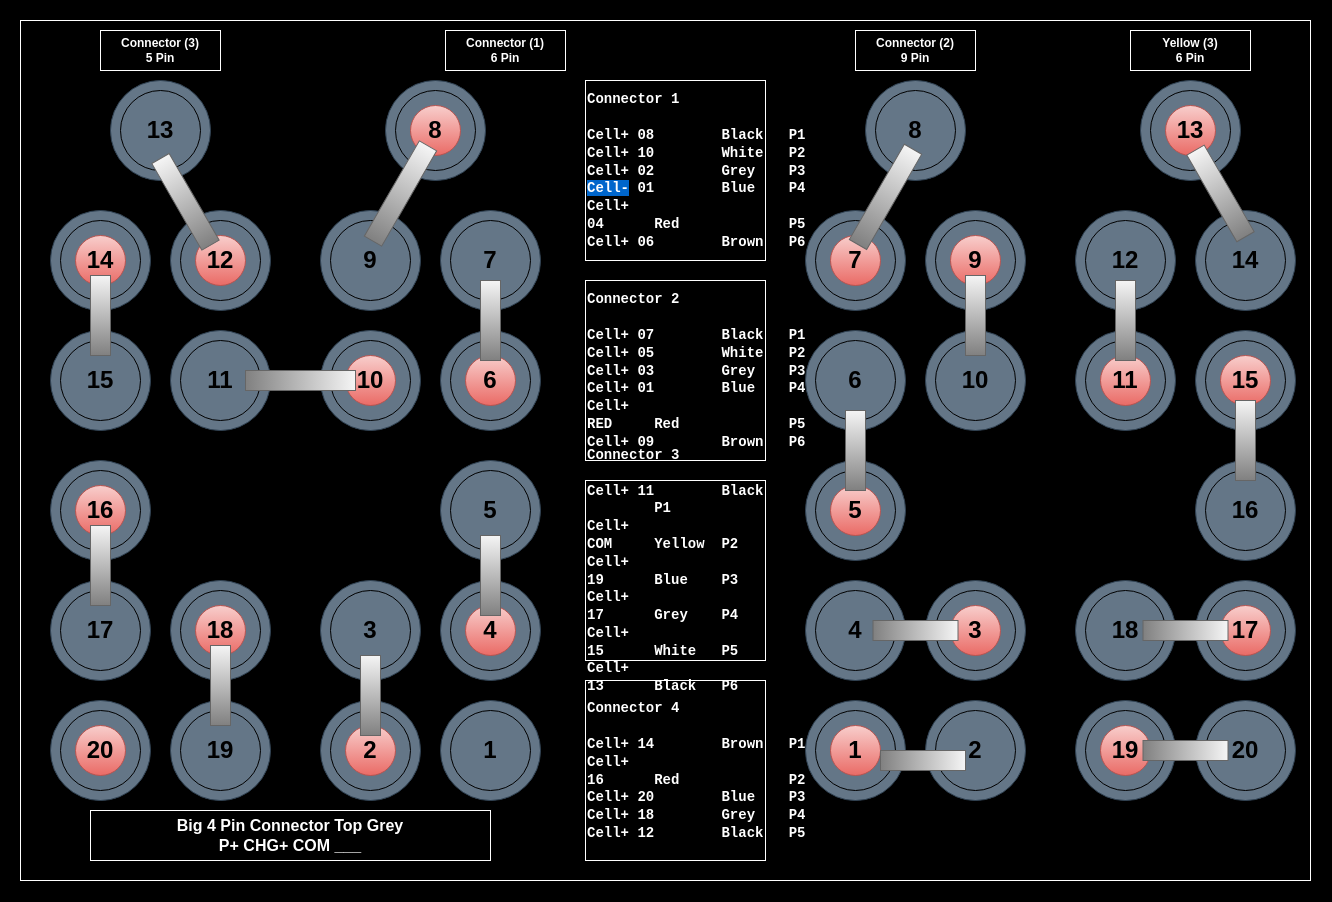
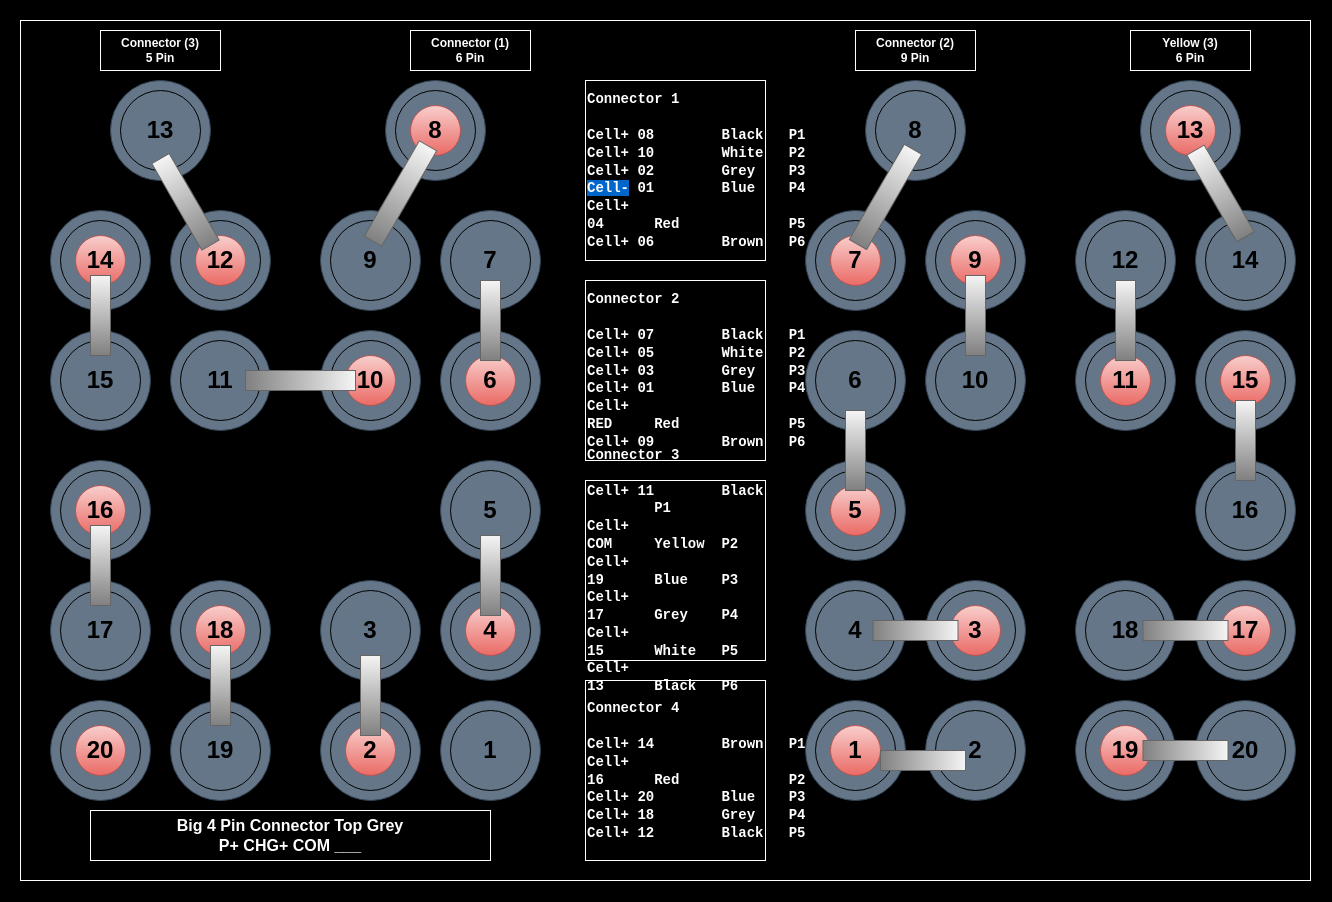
node "Connector (1) 6 Pin": moved (506, 51) -> (471, 51)
